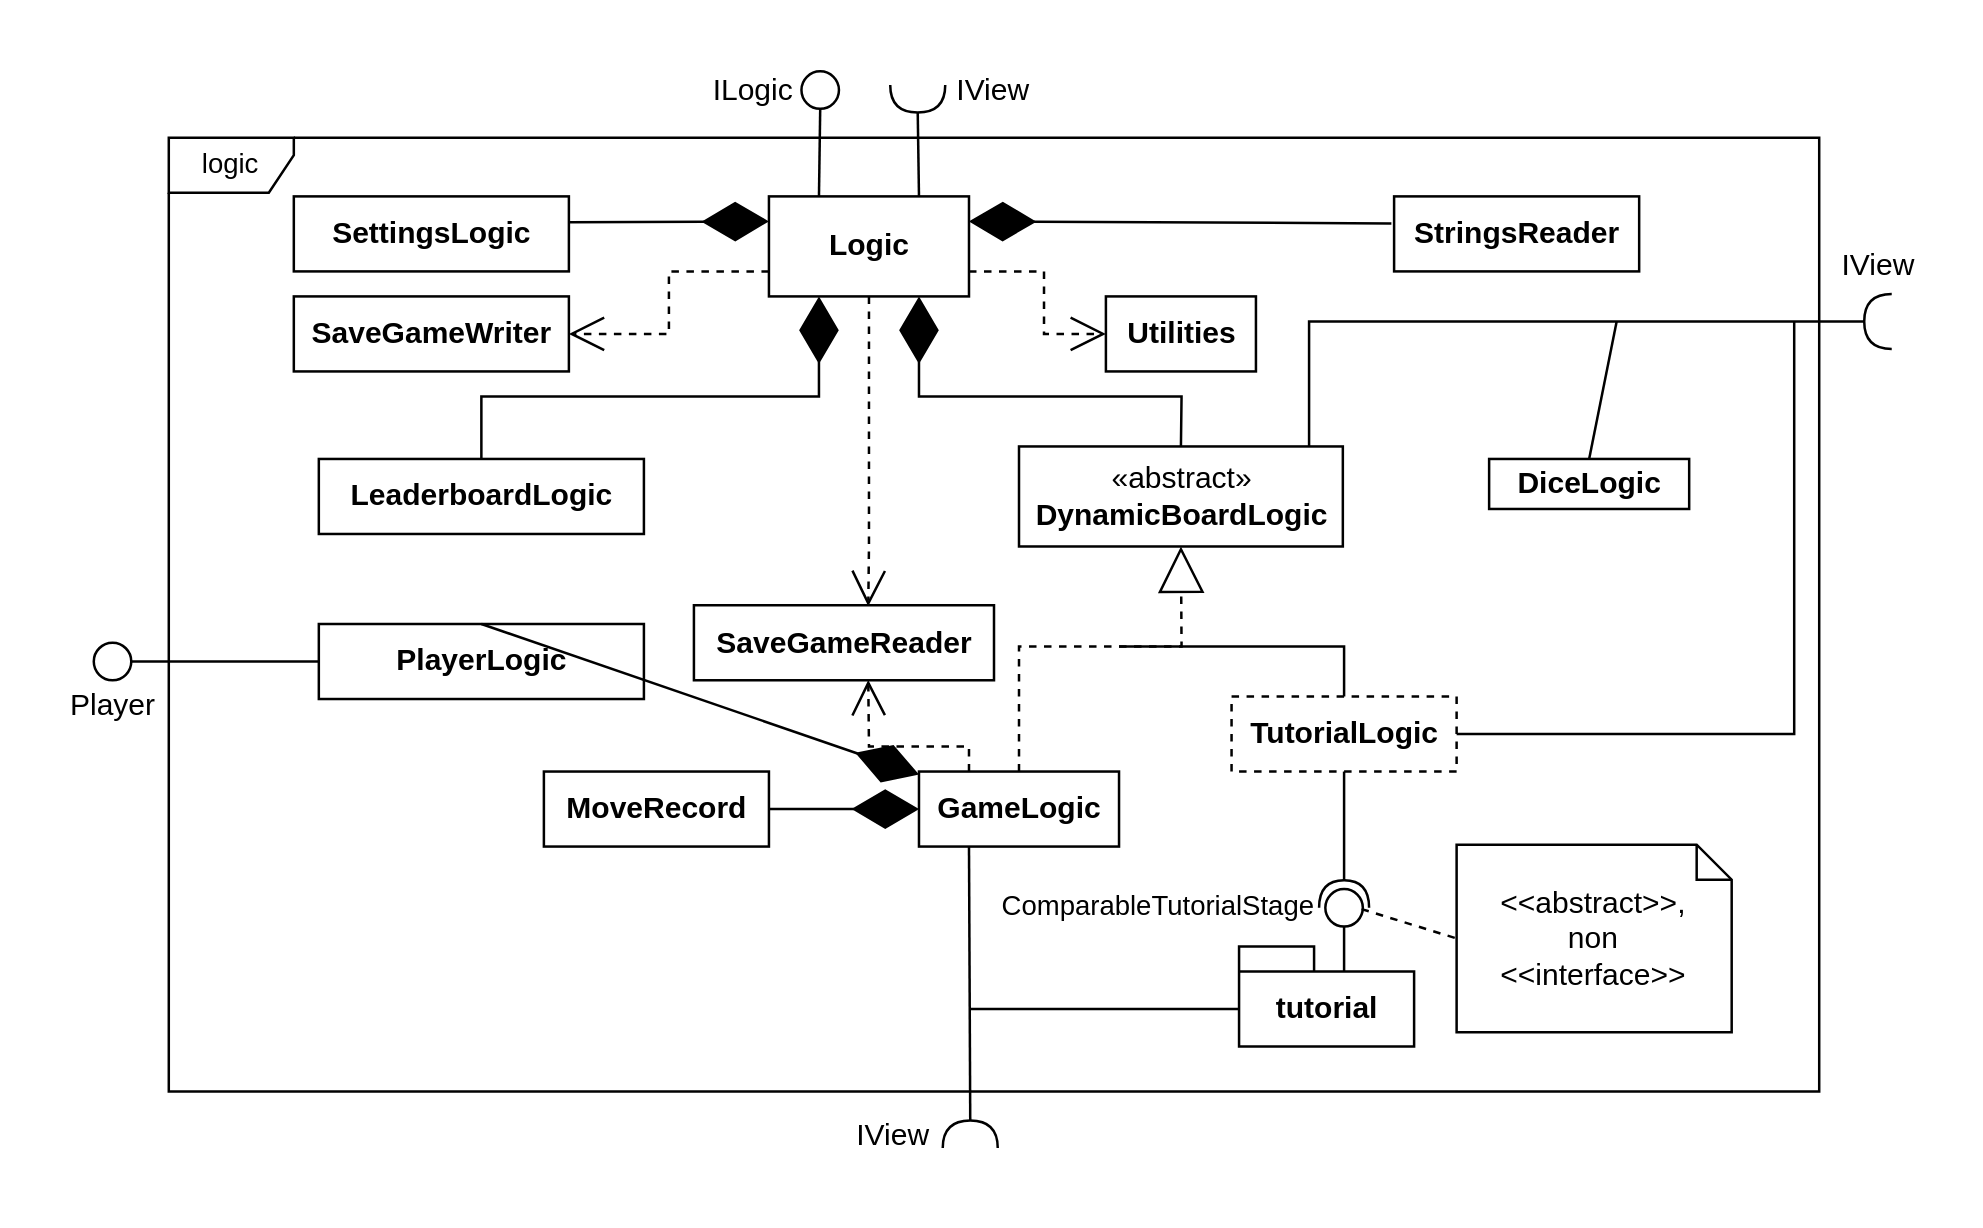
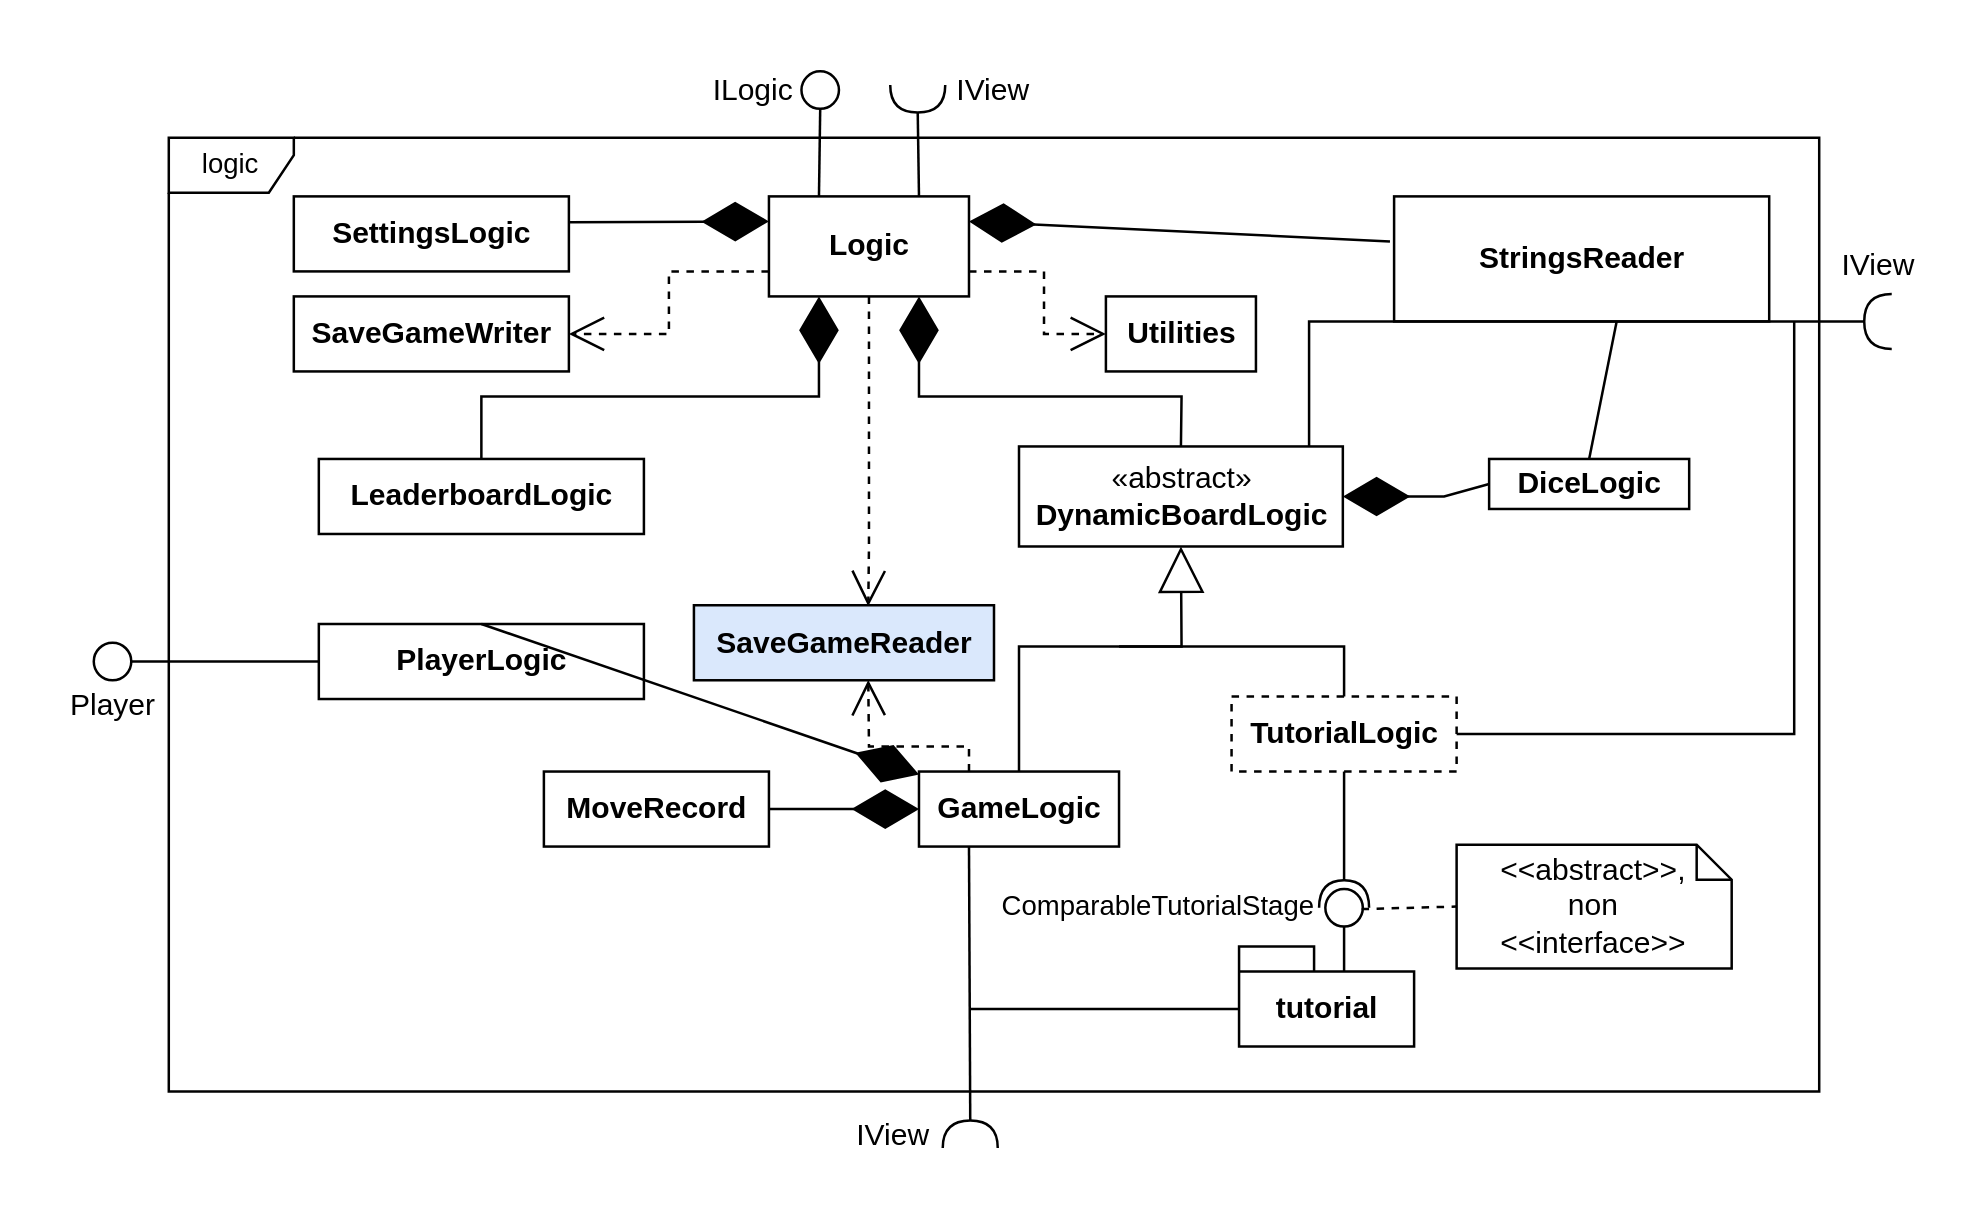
node "StringsReader": size 245x75 -> 375x125
edge "DiceLogic" -> "«abstract» DynamicBoardLogic": added
node "SaveGameReader": fillcolor #ffffff -> #dae8fc
edge "GameLogic" -> "«abstract» DynamicBoardLogic": style dashed -> solid
node "<<abstract>>, non <<interface>>": size 275x188 -> 275x124
